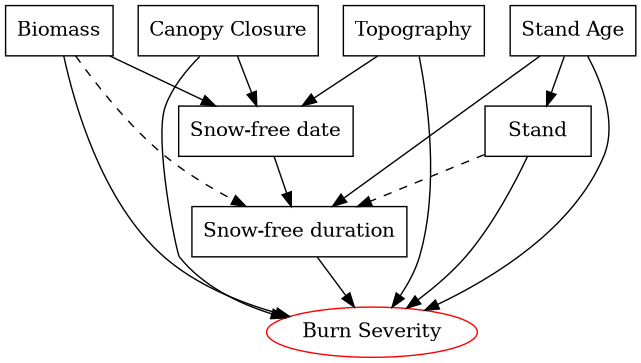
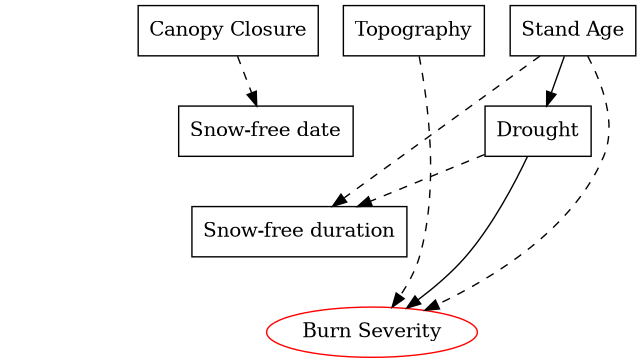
node "Biomass": removed
edge "Canopy Closure" -> "Snow-free date": style solid -> dashed
edge "Topography" -> "Snow-free date": removed
edge "Stand Age" -> "Snow-free duration": style solid -> dashed
node "Stand": label "Stand" -> "Drought"
edge "Topography" -> "Burn Severity": style solid -> dashed
edge "Snow-free date" -> "Snow-free duration": removed
edge "Canopy Closure" -> "Burn Severity": removed
edge "Stand Age" -> "Burn Severity": style solid -> dashed
edge "Snow-free duration" -> "Burn Severity": removed
